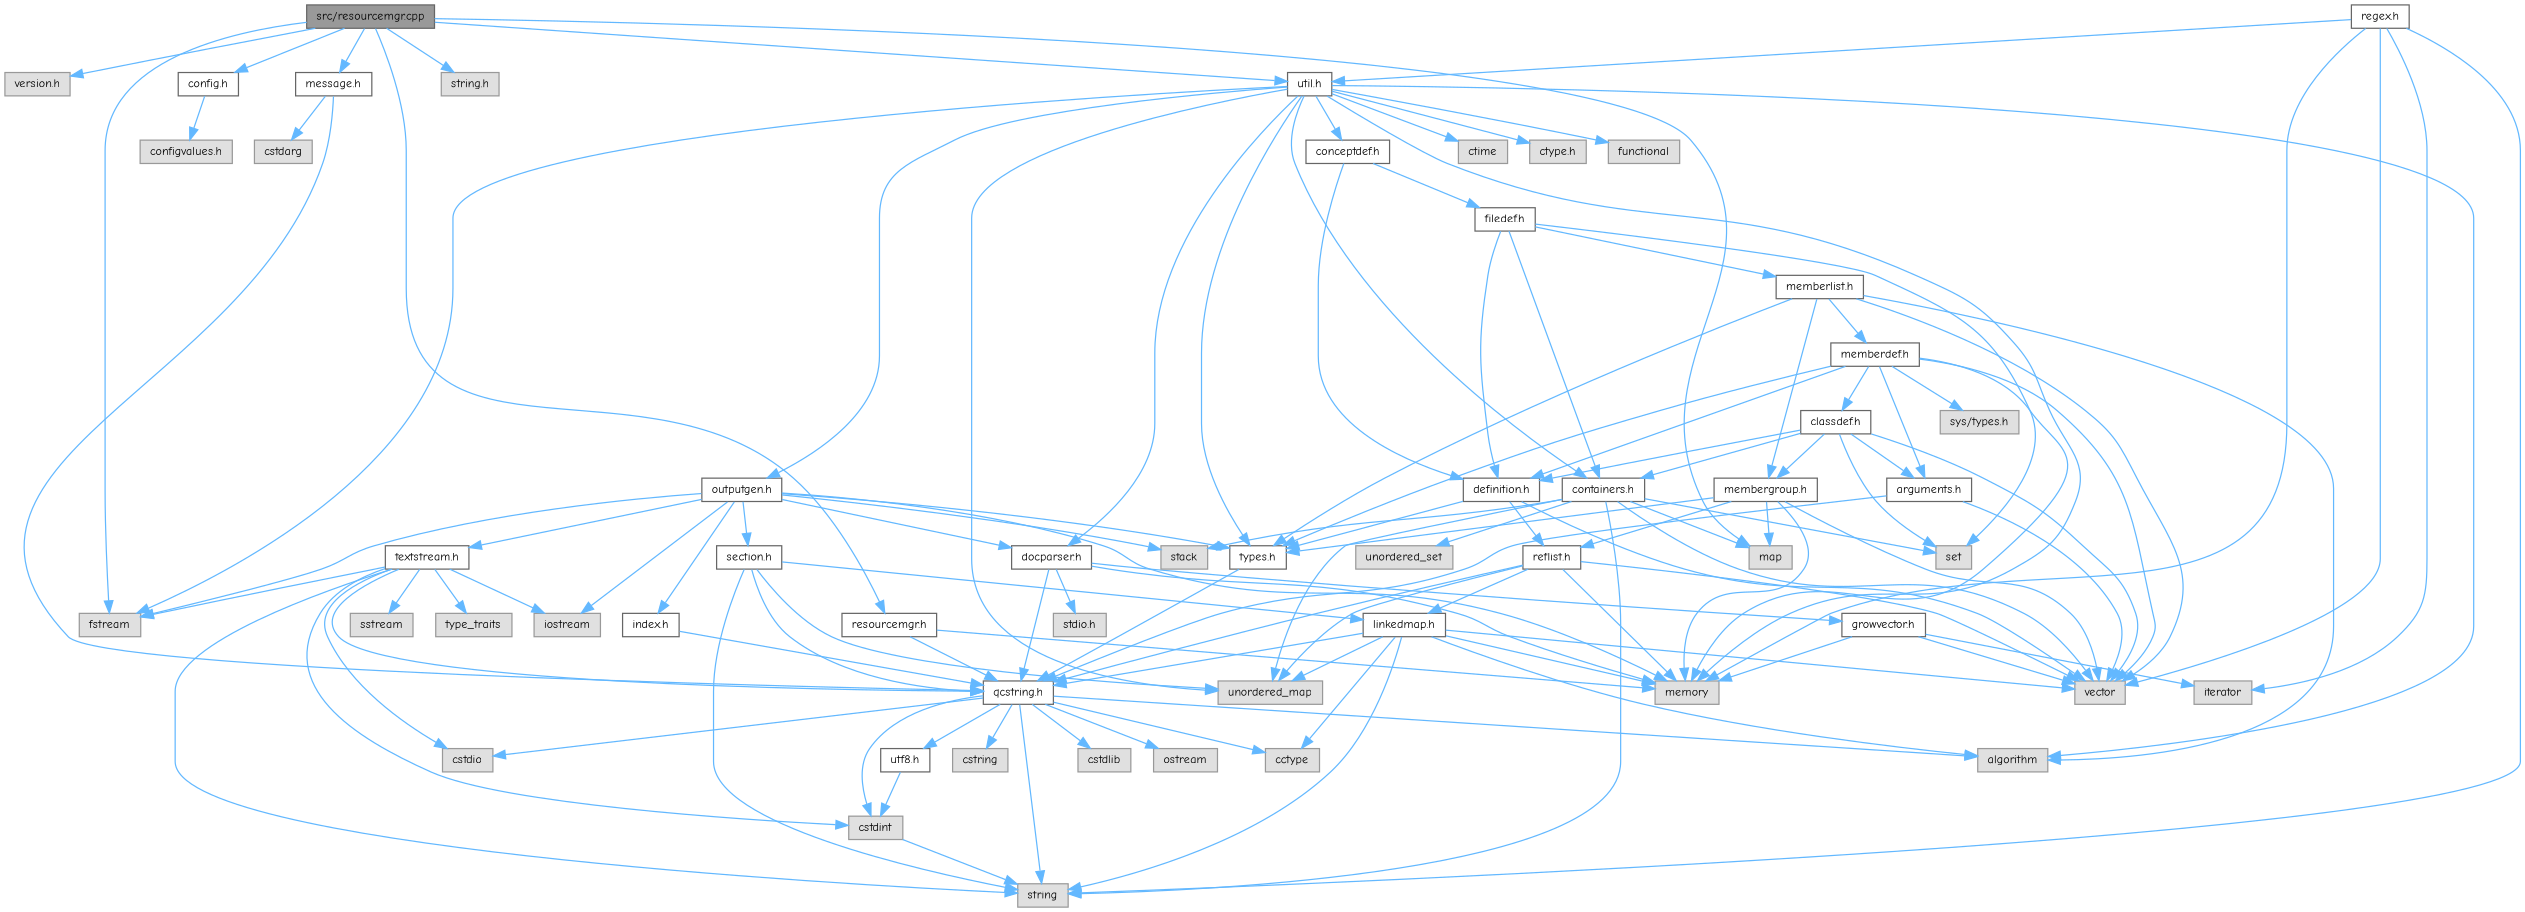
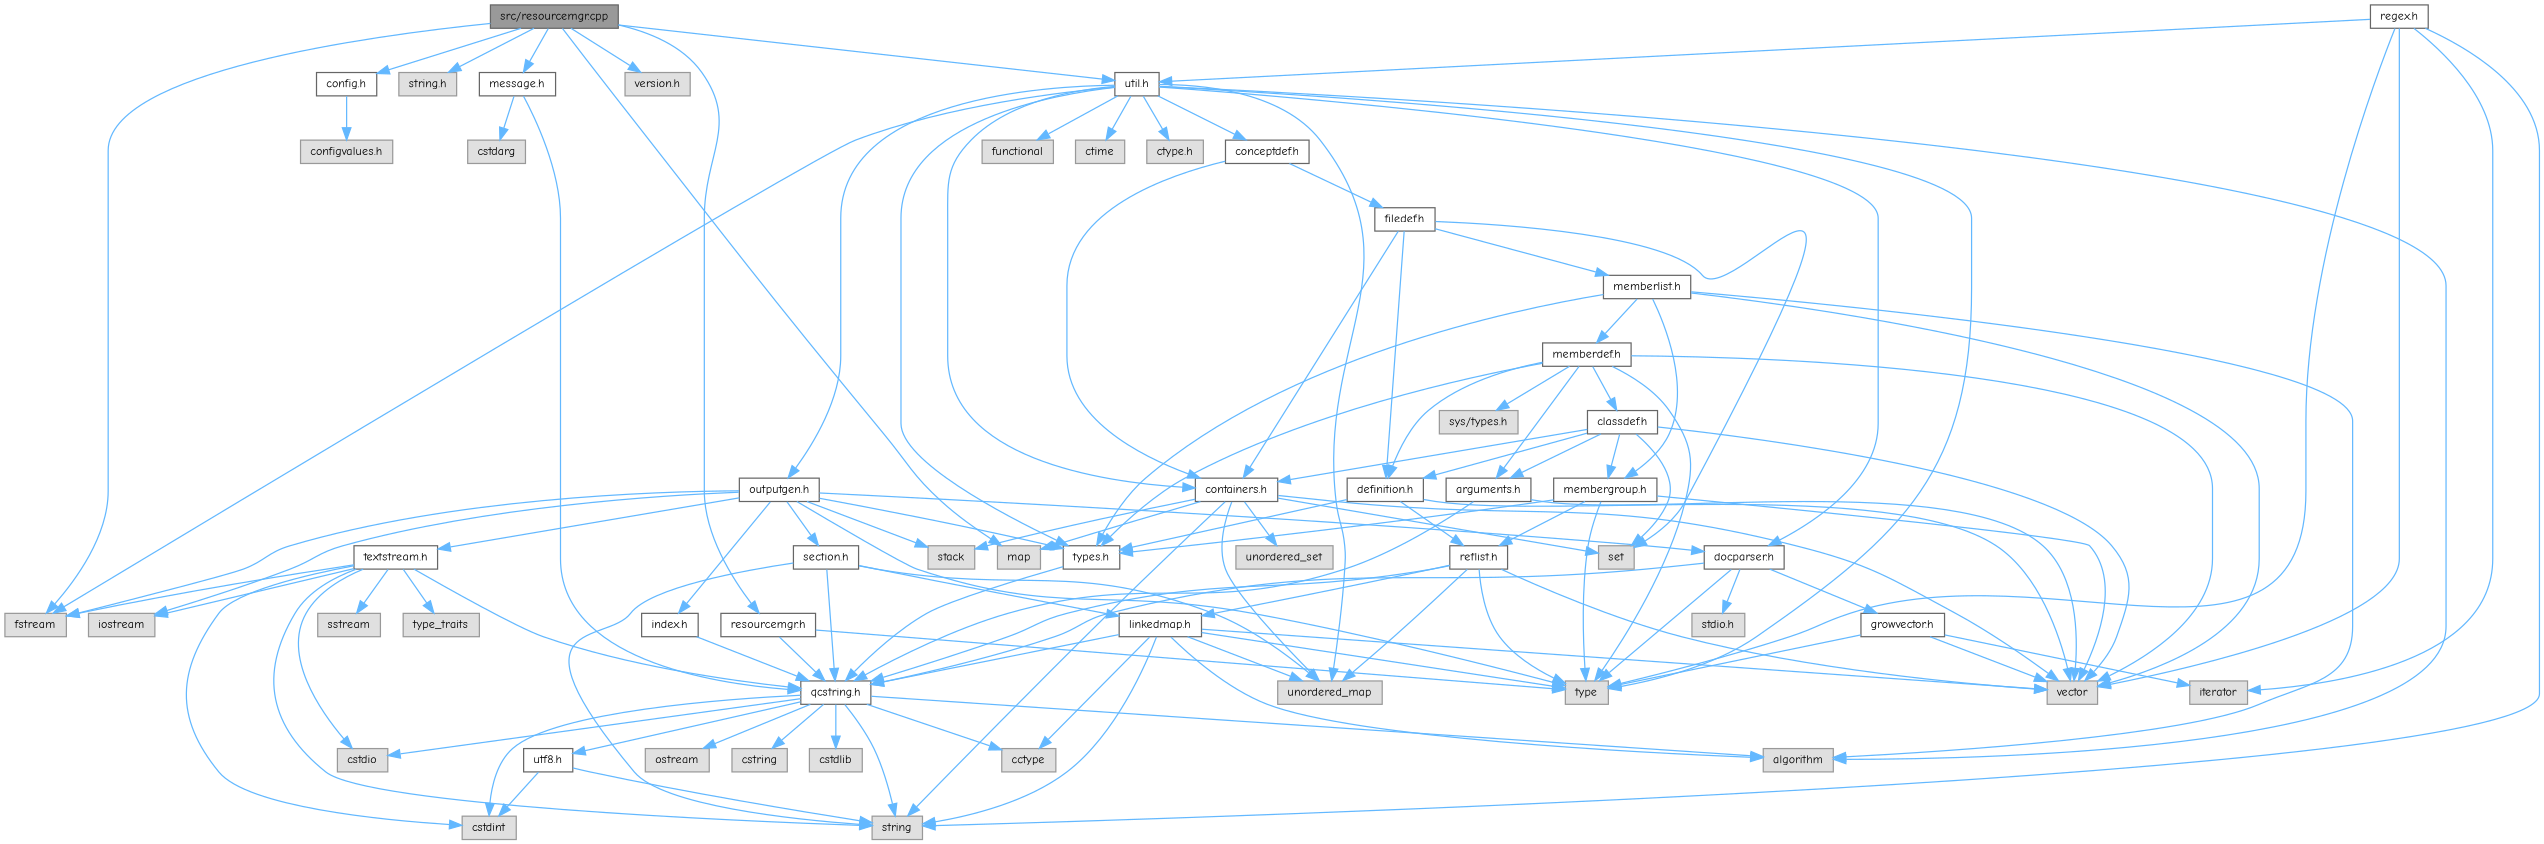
edge "conceptdef.h" -> "definition.h": now "conceptdef.h" -> "containers.h"
edge "membergroup.h" -> "map": removed
node "memory": label "memory" -> "type"
edge "cstdint" -> "string": now "utf8.h" -> "string"
